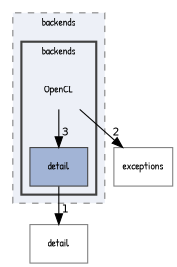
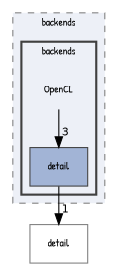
node "exceptions": removed
